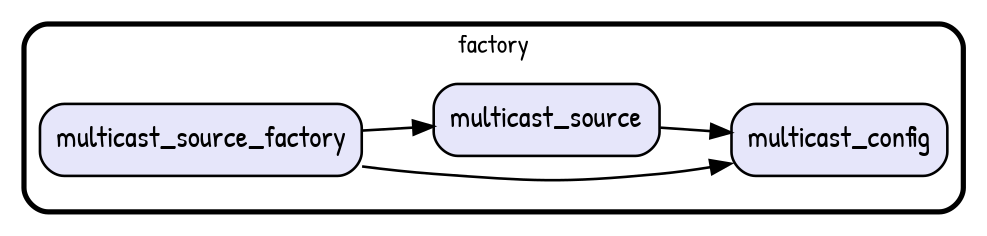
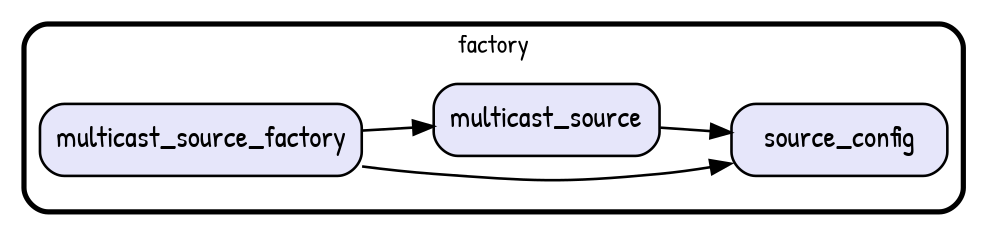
node "multicast_config": label "multicast_config" -> "source_config"
